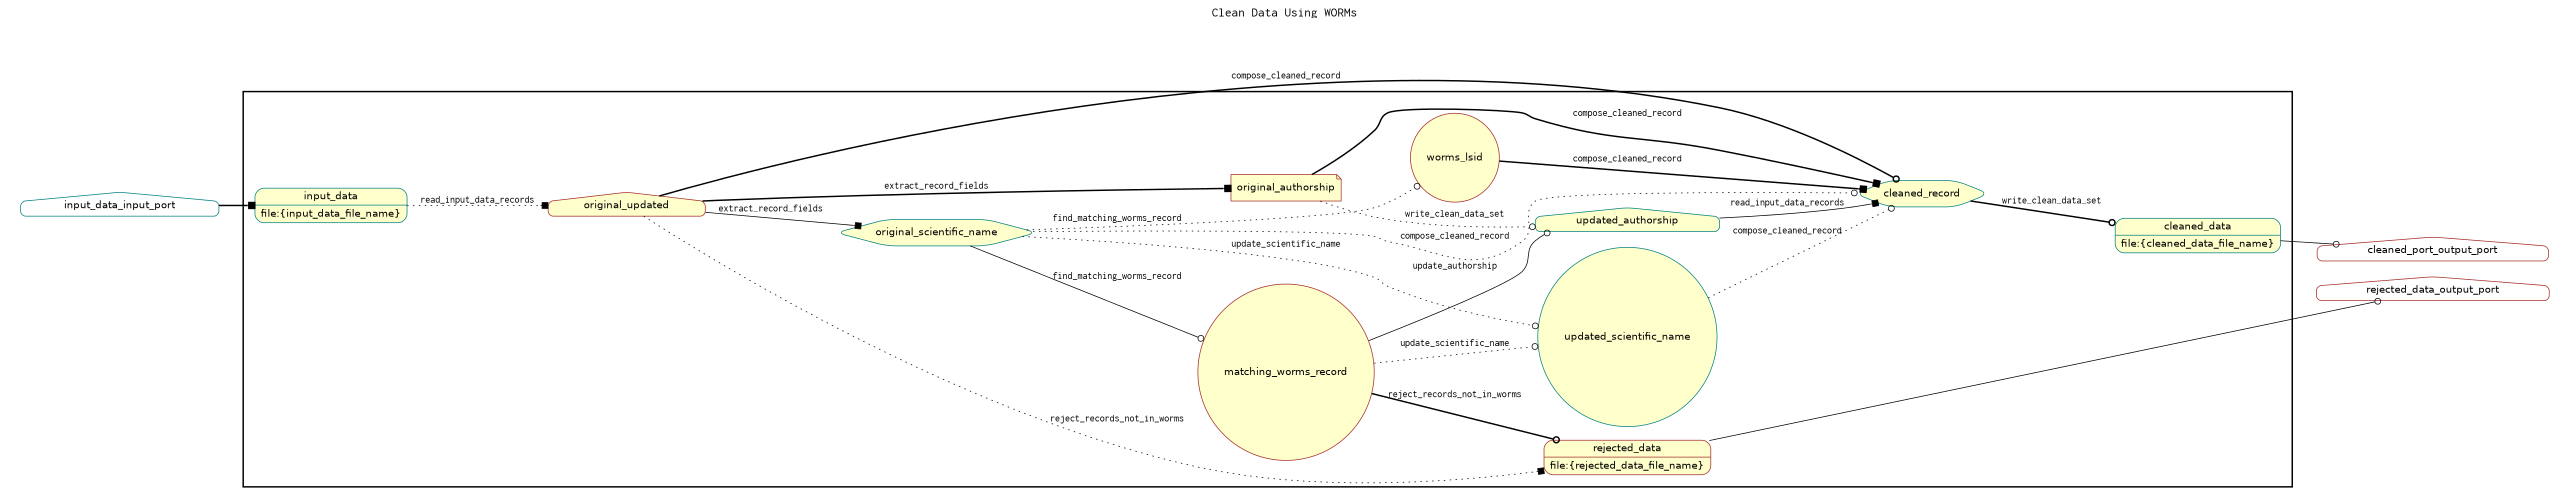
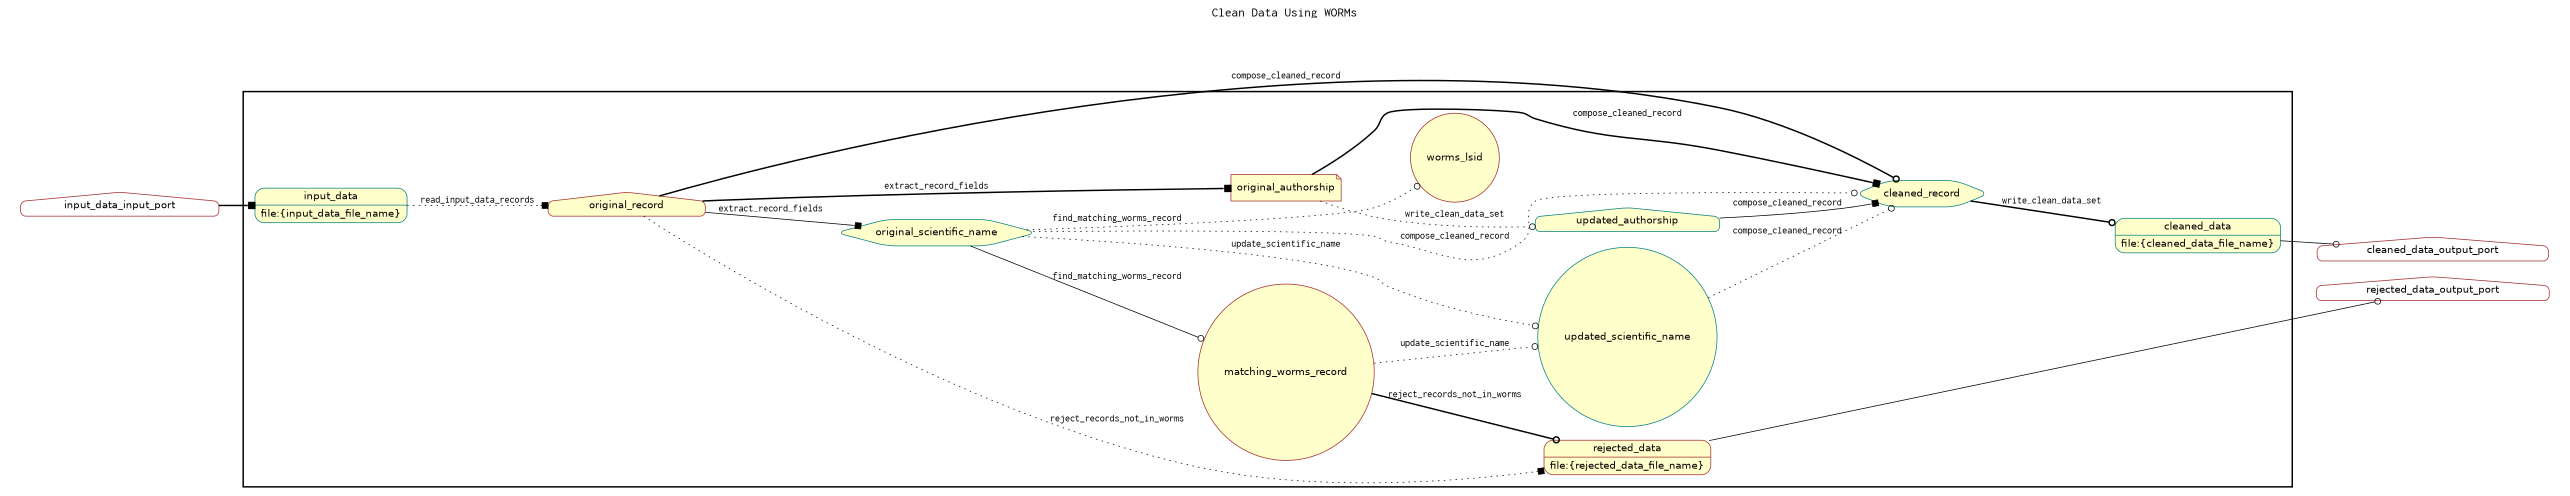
edge "worms_lsid" -> "cleaned_record": removed, label "compose_cleaned_record"
edge "updated_authorship" -> "cleaned_record": label "read_input_data_records" -> "compose_cleaned_record"
node "input_data_input_port": color teal -> brown
node "original_updated": label "original_updated" -> "original_record"
node "cleaned_port_output_port": label "cleaned_port_output_port" -> "cleaned_data_output_port"
edge "matching_worms_record" -> "updated_authorship": removed, label "update_authorship"
